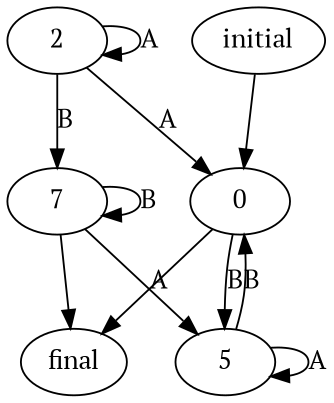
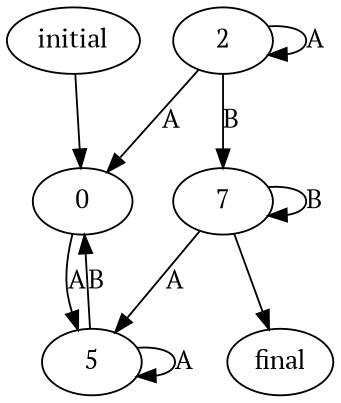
edge "0" -> "final": removed
edge "0" -> "5": label "B" -> "A"
